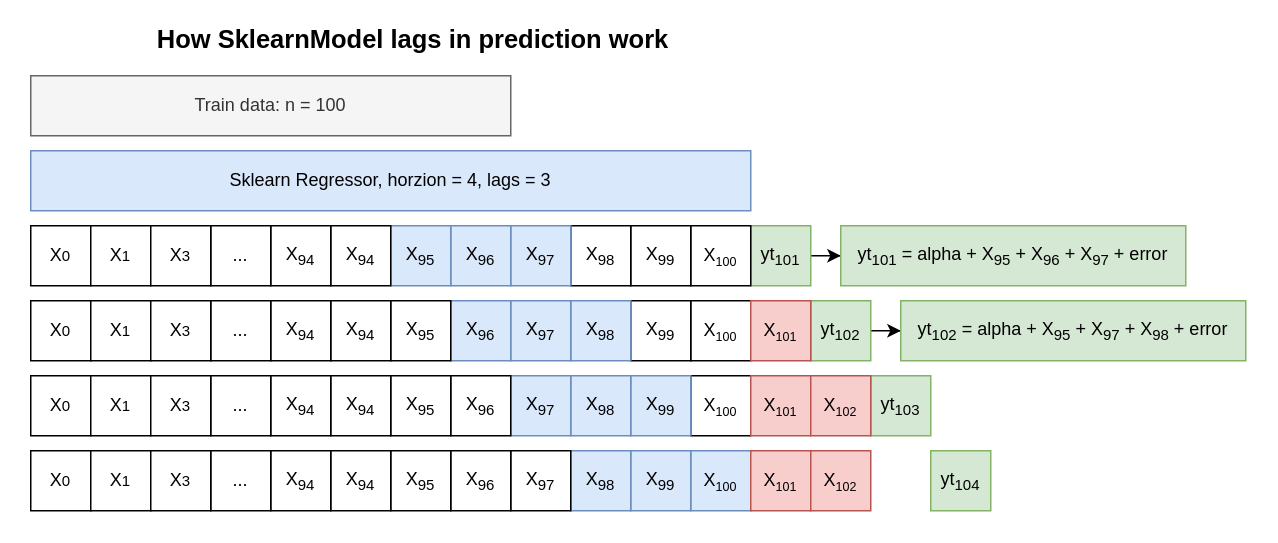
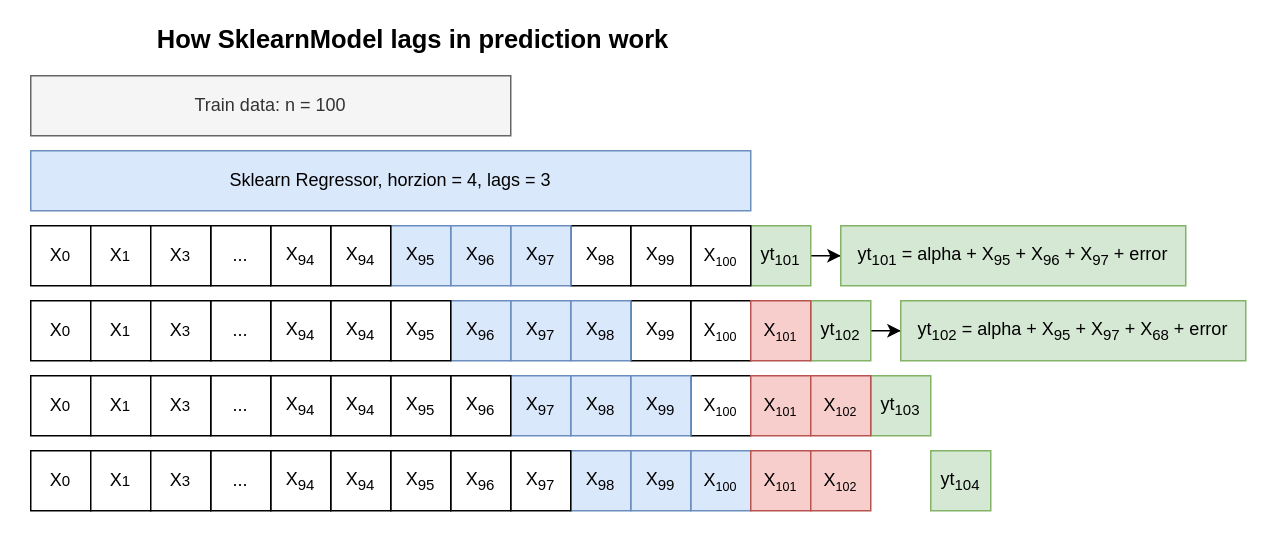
node "yt102 = alpha + X95 + X97 + X98 + error": label "yt102 = alpha + X95 + X97 + X98 + error" -> "yt102 = alpha + X95 + X97 + X68 + error"
